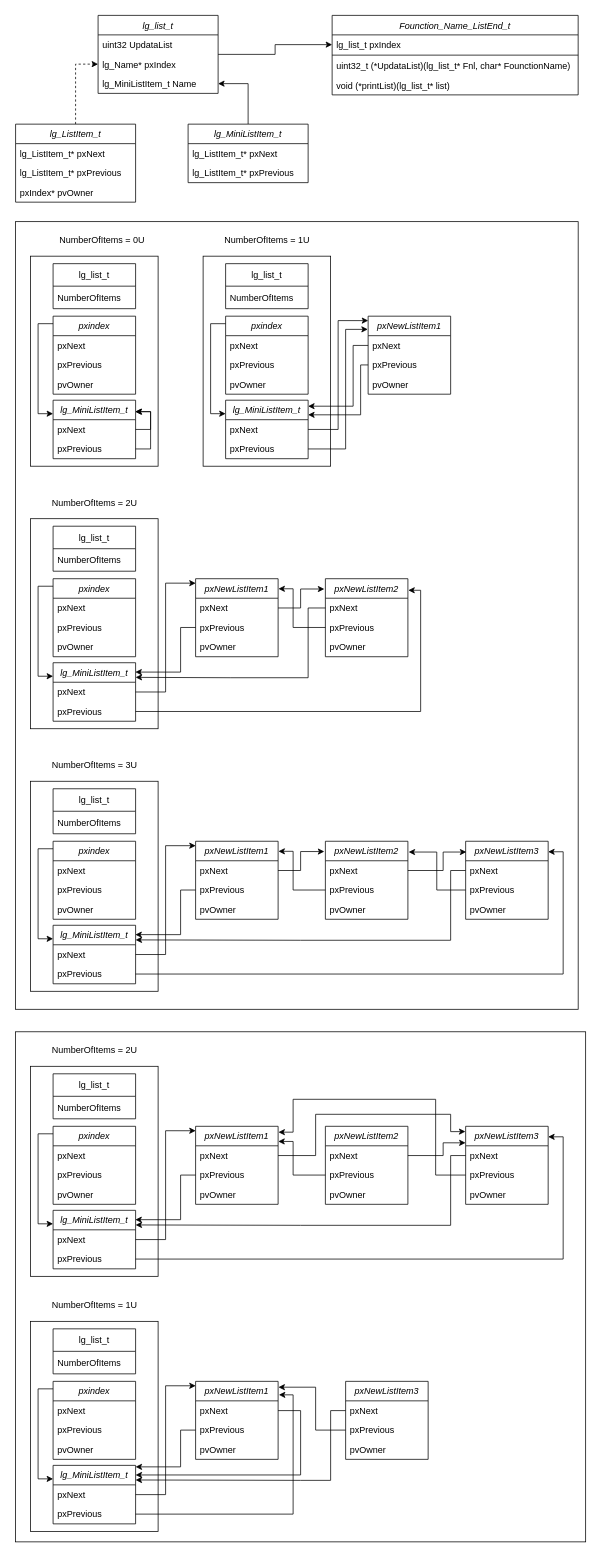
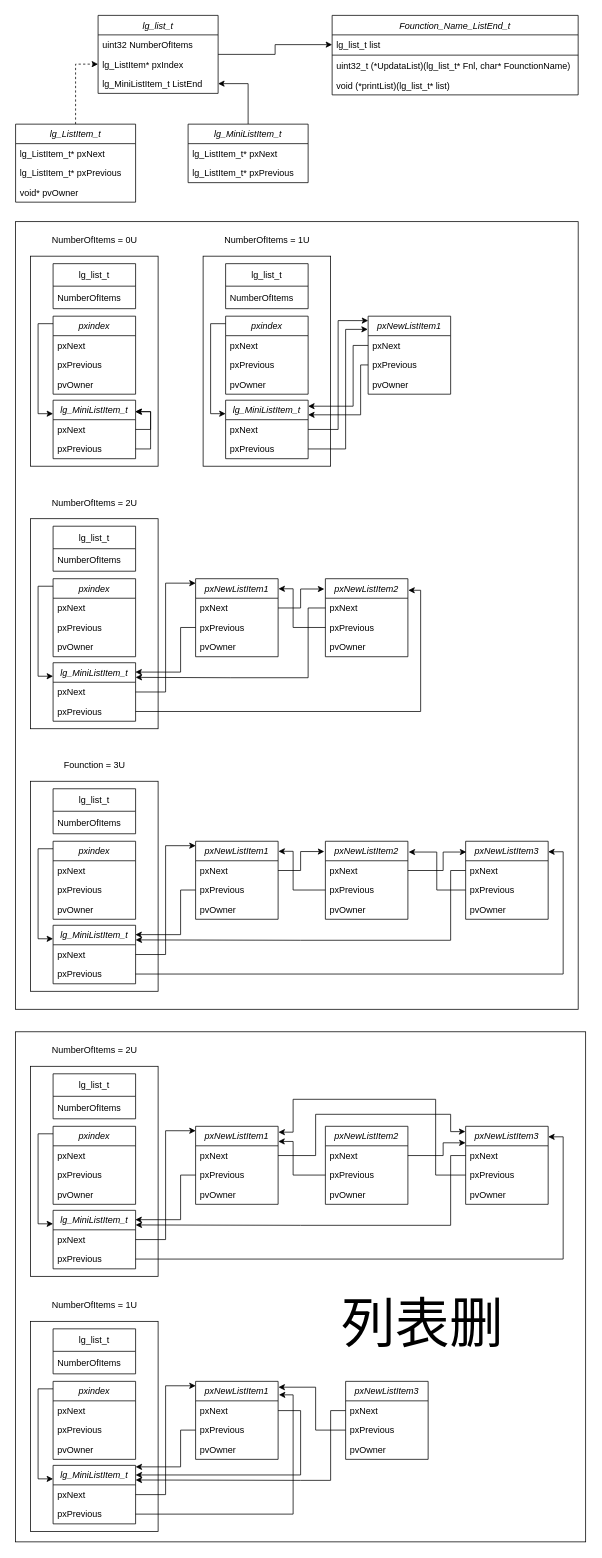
node "uint32 UpdataList": label "uint32 UpdataList" -> "uint32 NumberOfItems"
node "lg_list_t pxIndex": label "lg_list_t pxIndex" -> "lg_list_t list"
node "lg_Name* pxIndex": label "lg_Name* pxIndex" -> "lg_ListItem* pxIndex"
node "lg_MiniListItem_t Name": label "lg_MiniListItem_t Name" -> "lg_MiniListItem_t ListEnd"
node "pxIndex* pvOwner": label "pxIndex* pvOwner" -> "void* pvOwner"
node "NumberOfItems = 0U": moved (102, 240) -> (94, 240)
node "NumberOfItems = 3U": label "NumberOfItems = 3U" -> "Founction = 3U"
node "列表删": added
